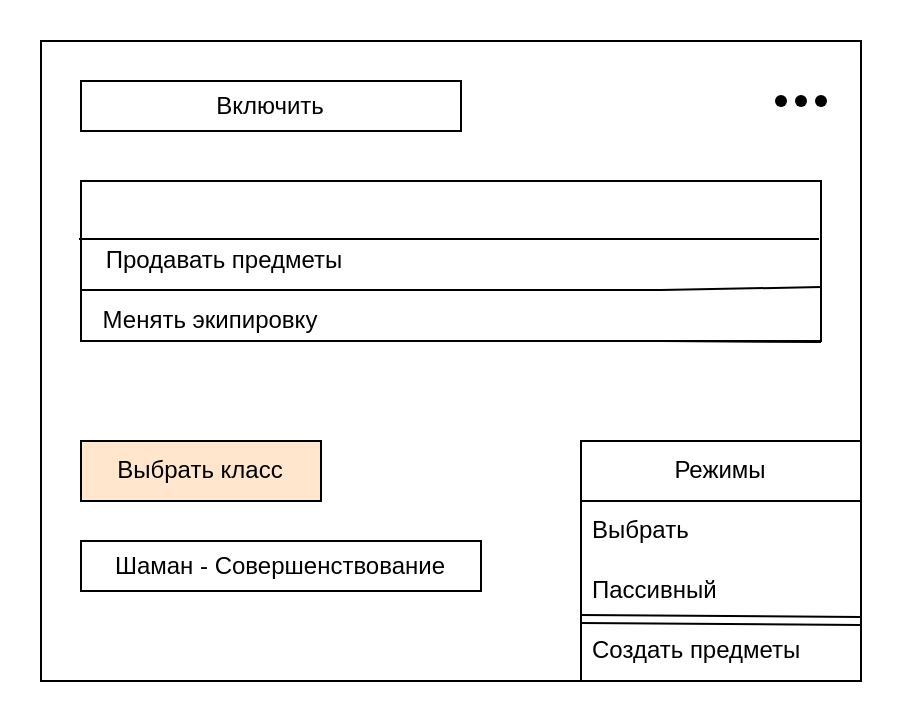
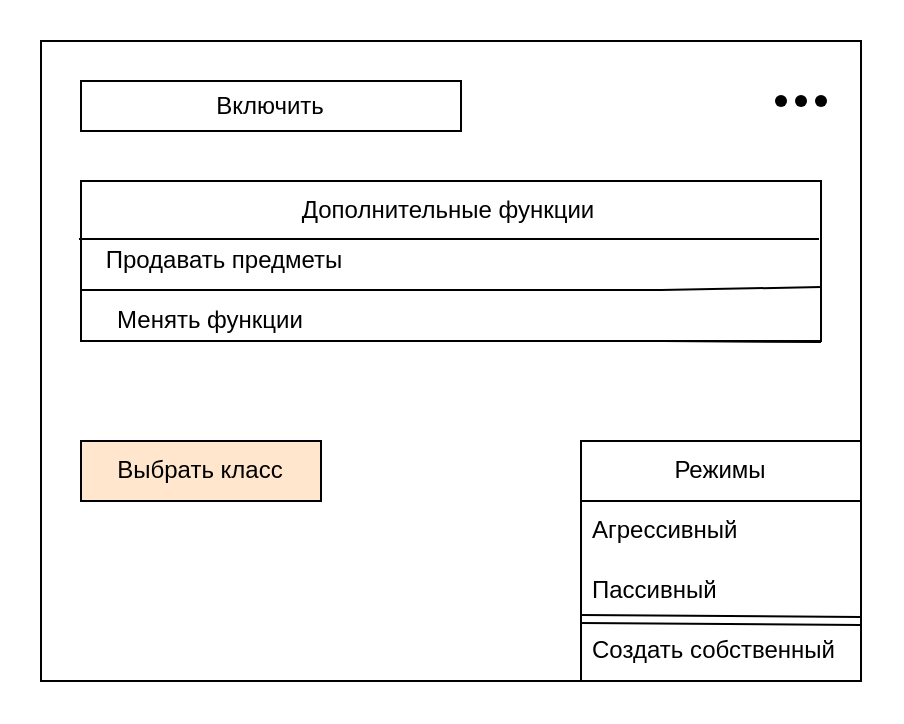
node "Дополнительные функции": added
node "Менять экипировку": label "Менять экипировку" -> "Менять функции"
node "Выбрать": label "Выбрать" -> "Агрессивный"
node "Шаман - Совершенствование": removed
node "Создать предметы": label "Создать предметы" -> "Создать собственный"
